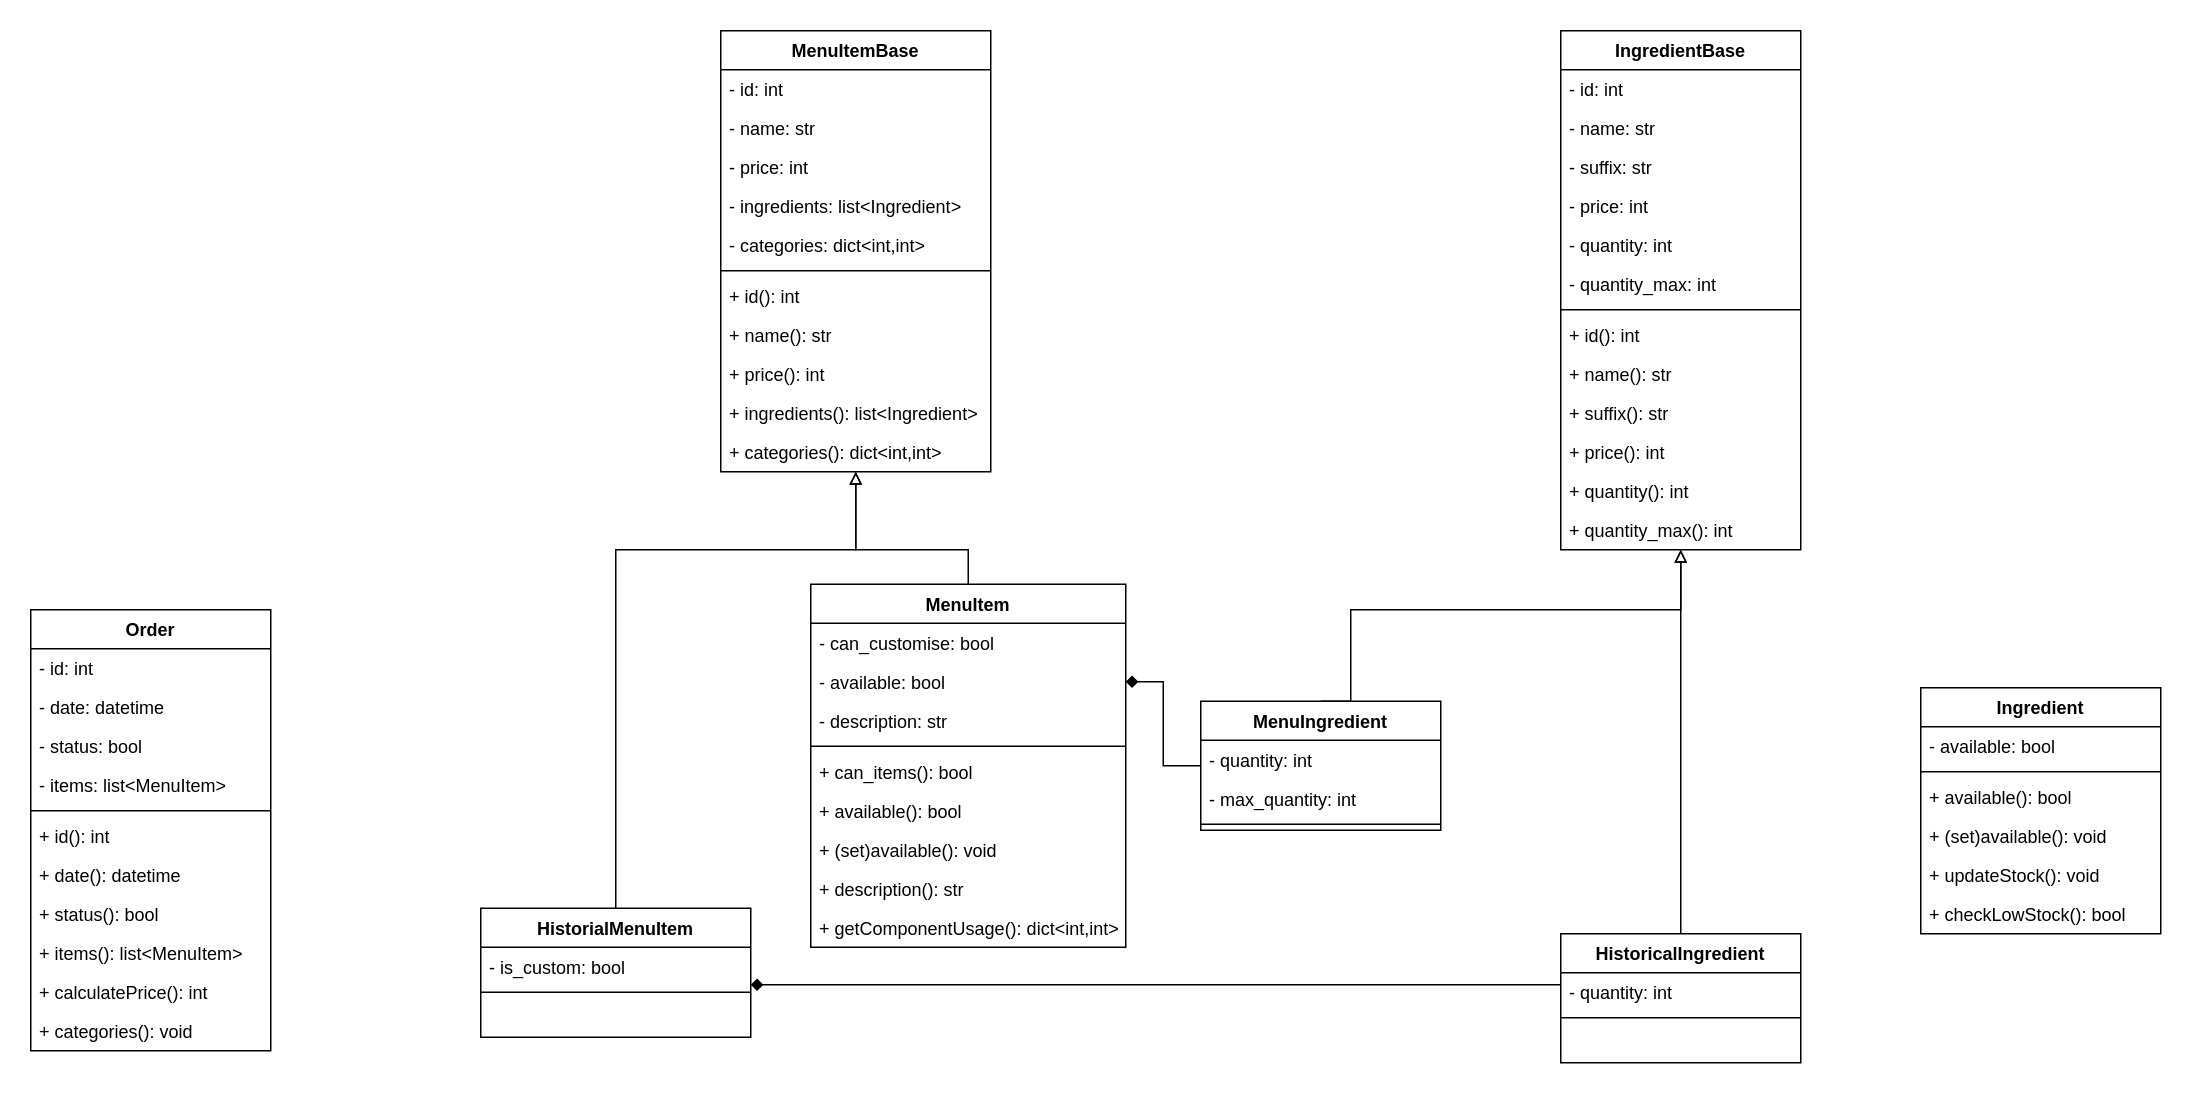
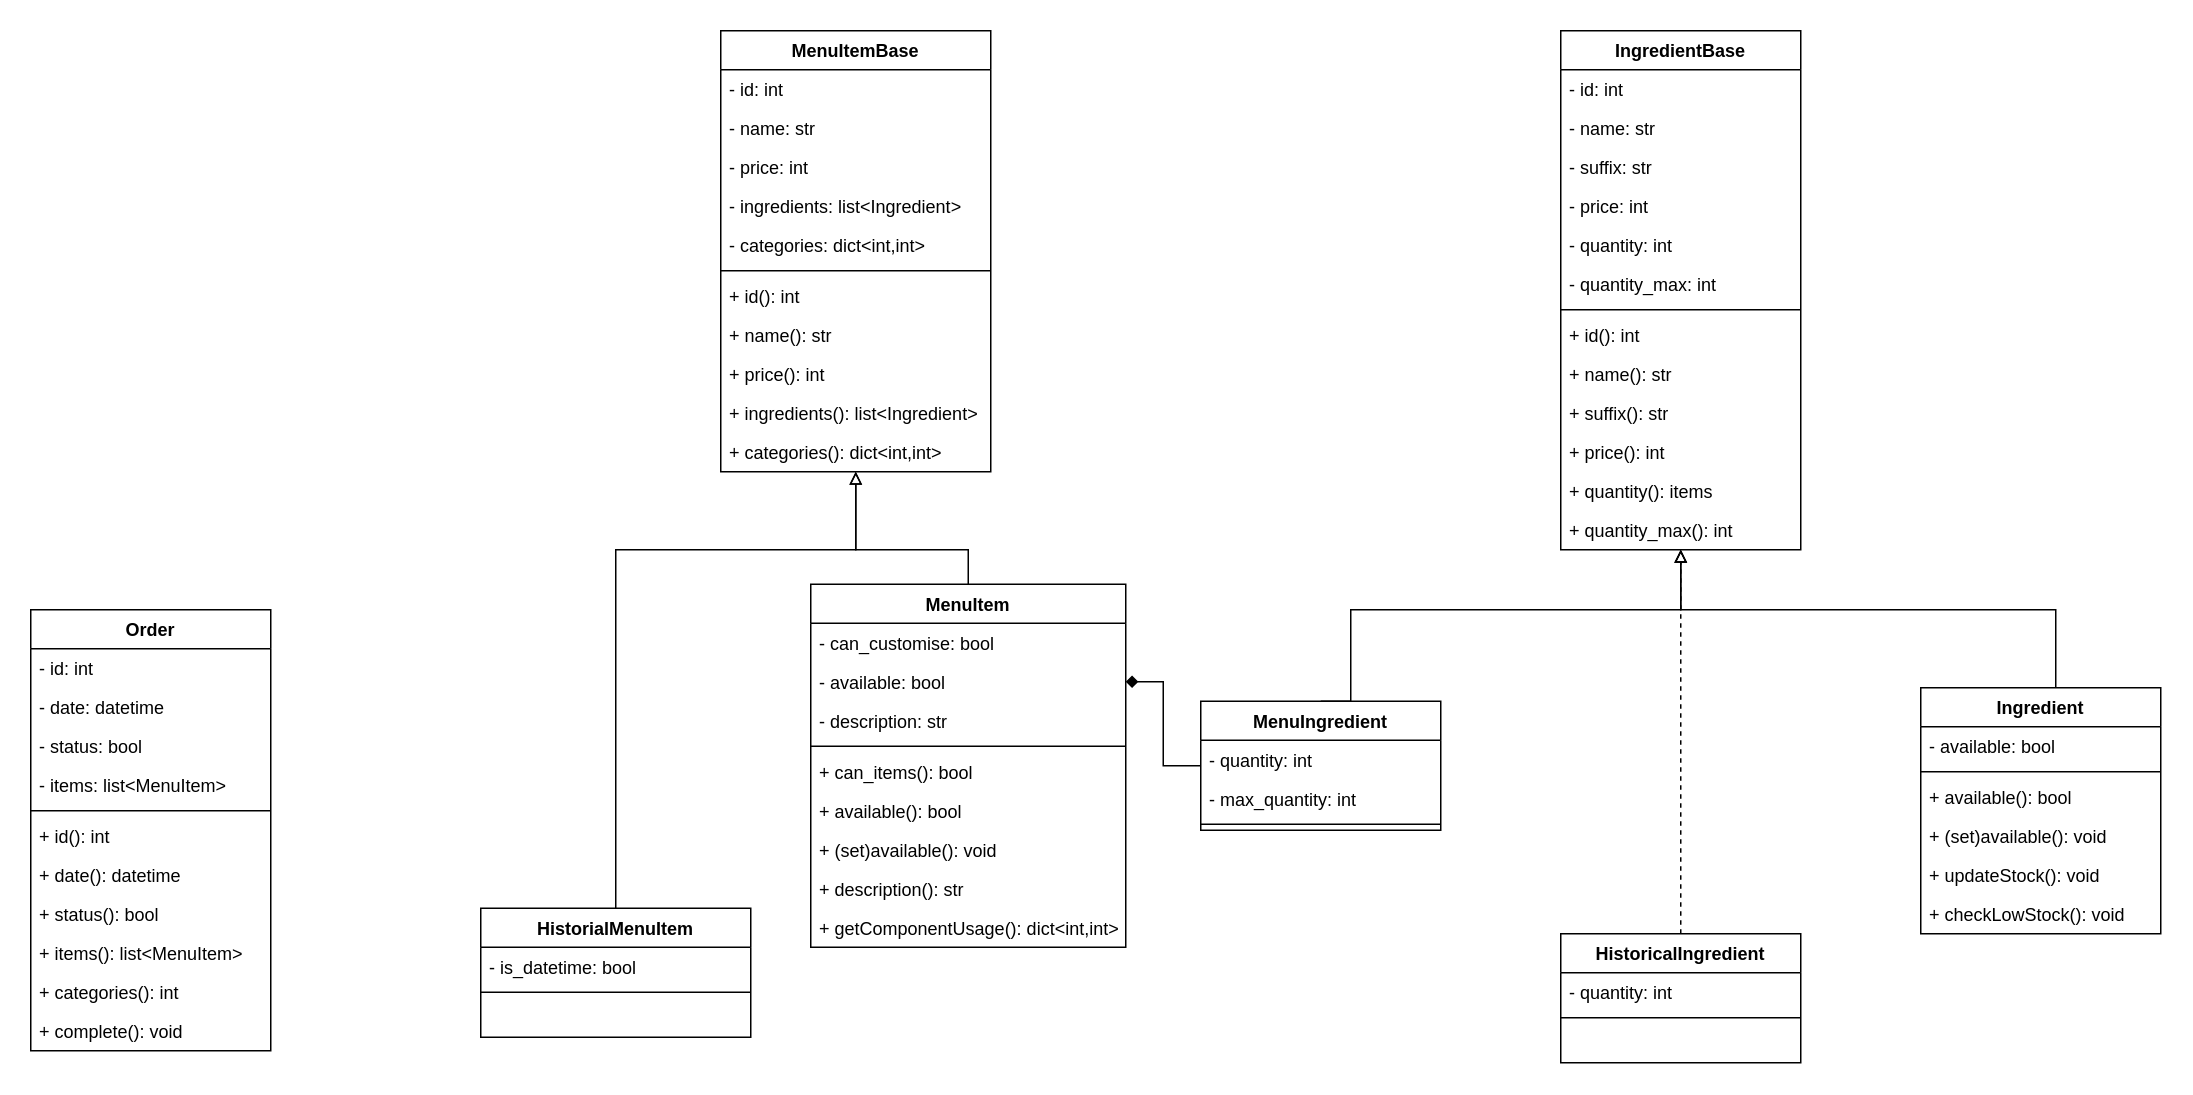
node "+ quantity(): int": label "+ quantity(): int" -> "+ quantity(): items"
edge "Ingredient" -> "IngredientBase": added
edge "HistoricalIngredient" -> "IngredientBase": style solid -> dashed
node "+ checkLowStock(): bool": label "+ checkLowStock(): bool" -> "+ checkLowStock(): void"
node "- is_custom: bool": label "- is_custom: bool" -> "- is_datetime: bool"
edge "HistoricalIngredient" -> "HistorialMenuItem": removed
node "+ calculatePrice(): int": label "+ calculatePrice(): int" -> "+ categories(): int"
node "+ categories(): void": label "+ categories(): void" -> "+ complete(): void"
